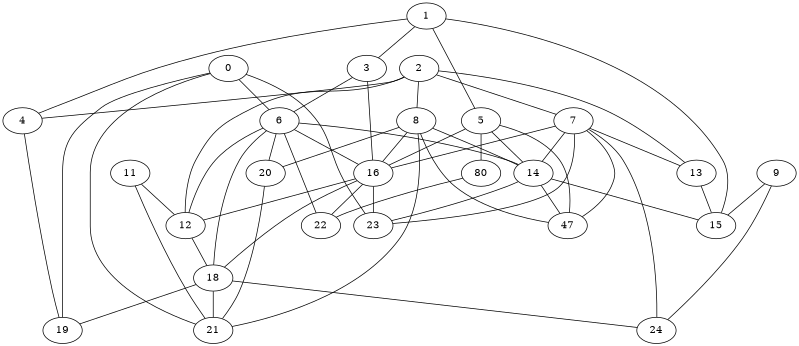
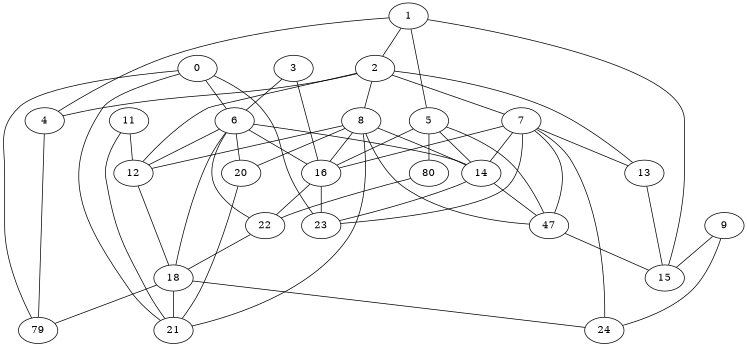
edge "1" -- "3": now "1" -- "2"
edge "16" -- "12": now "8" -- "12"
edge "14" -- "15": now "47" -- "15"
edge "16" -- "18": now "22" -- "18"
node "19": label "19" -> "79"
